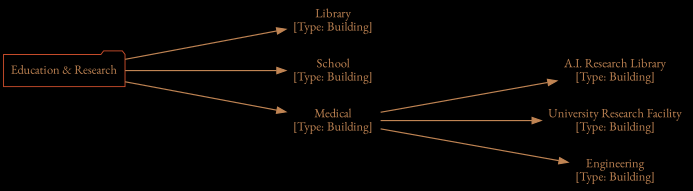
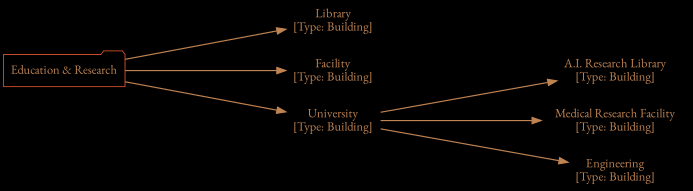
node "School [Type: Building]": label "School [Type: Building]" -> "Facility [Type: Building]"
node "Medical [Type: Building]": label "Medical [Type: Building]" -> "University [Type: Building]"
node "University Research Facility [Type: Building]": label "University Research Facility [Type: Building]" -> "Medical Research Facility [Type: Building]"
